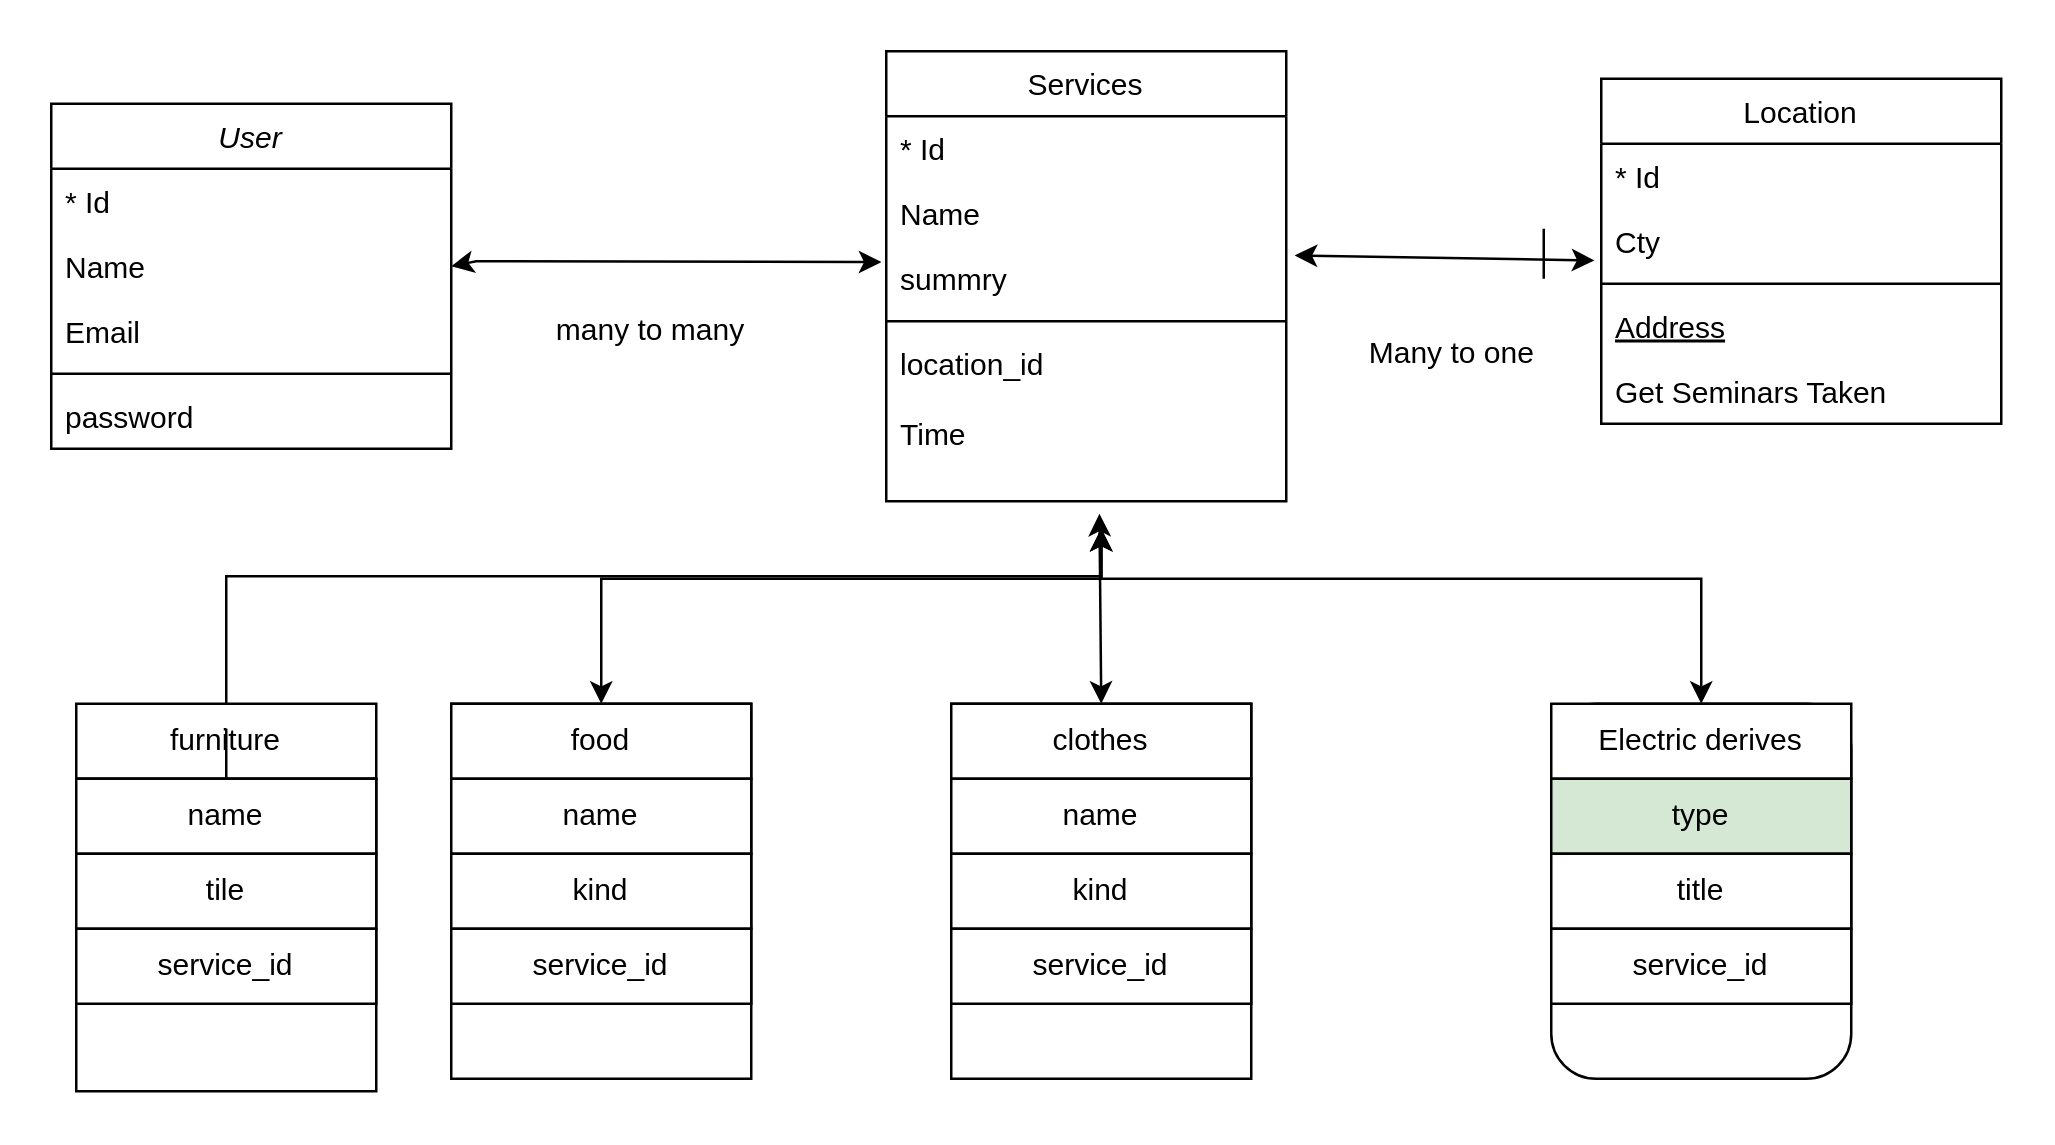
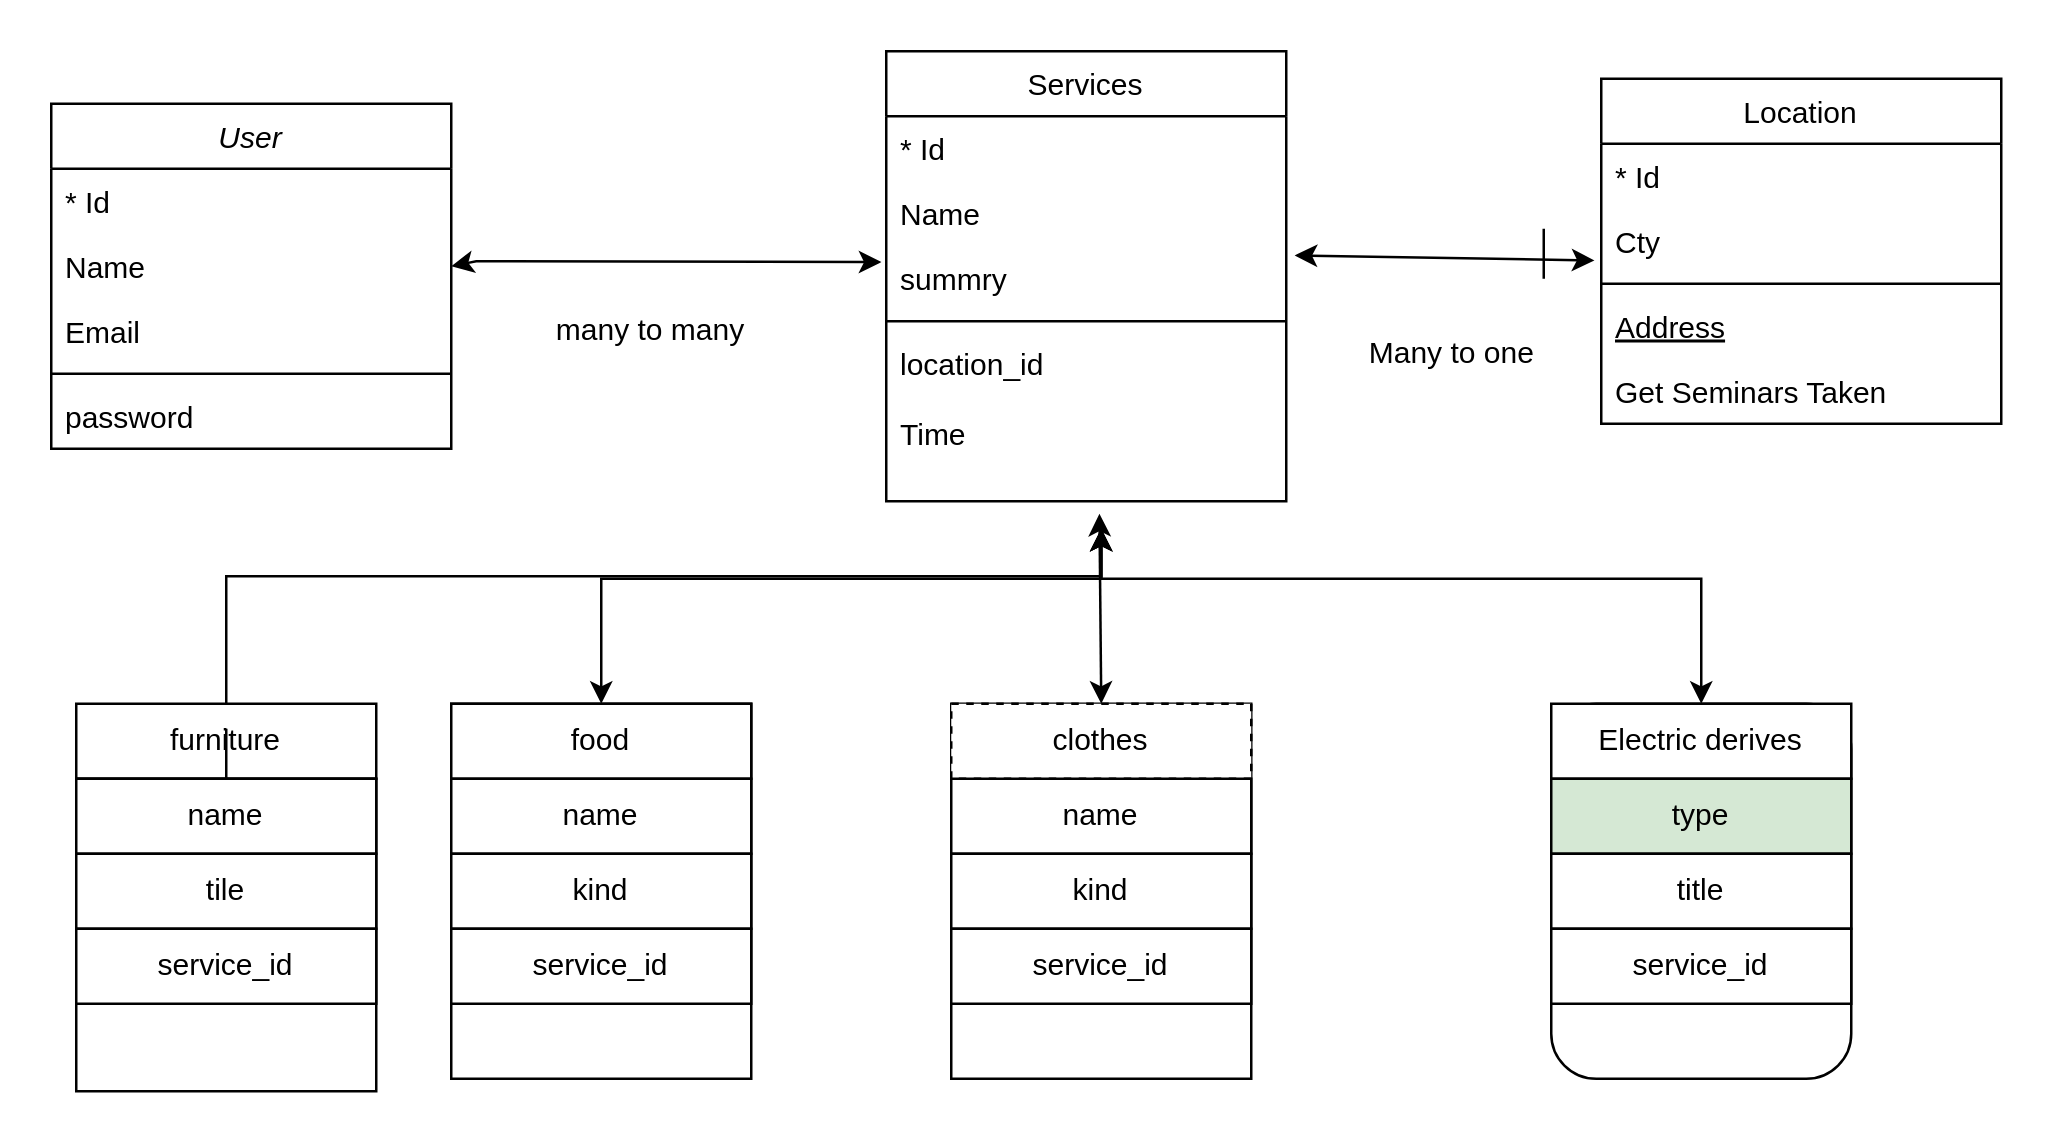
node "clothes": style solid -> dashed
